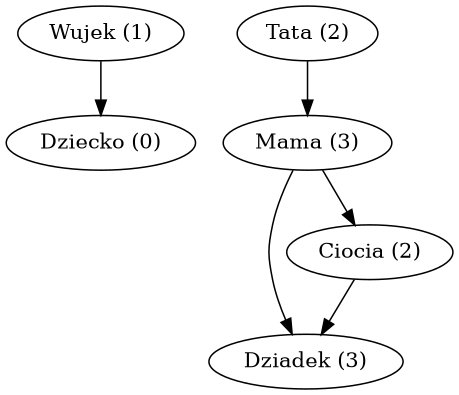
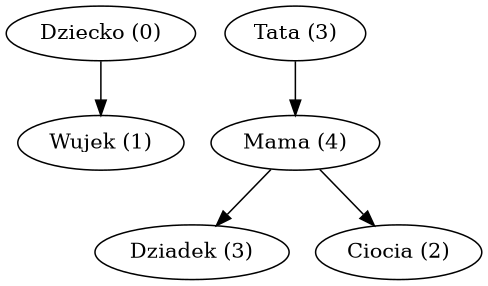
node "Tata (2)": label "Tata (2)" -> "Tata (3)"
edge "Wujek (1)" -> "Dziecko (0)": reversed
node "Mama (3)": label "Mama (3)" -> "Mama (4)"
edge "Ciocia (2)" -> "Dziadek (3)": removed
